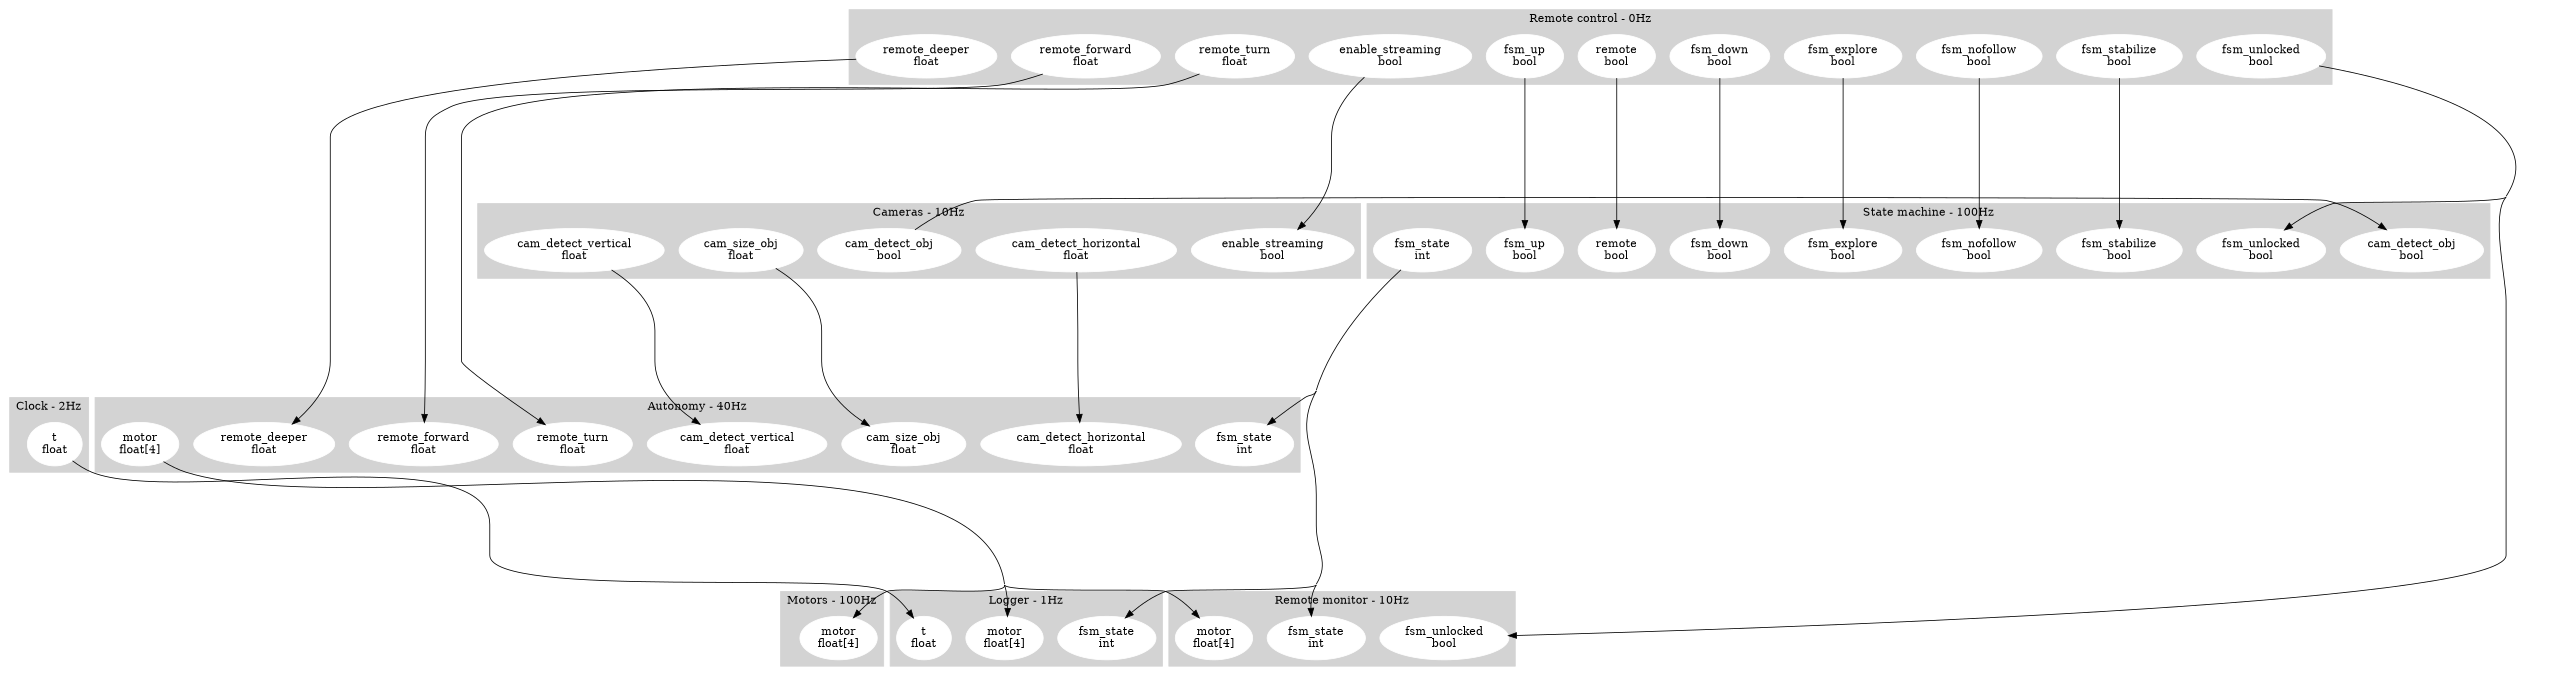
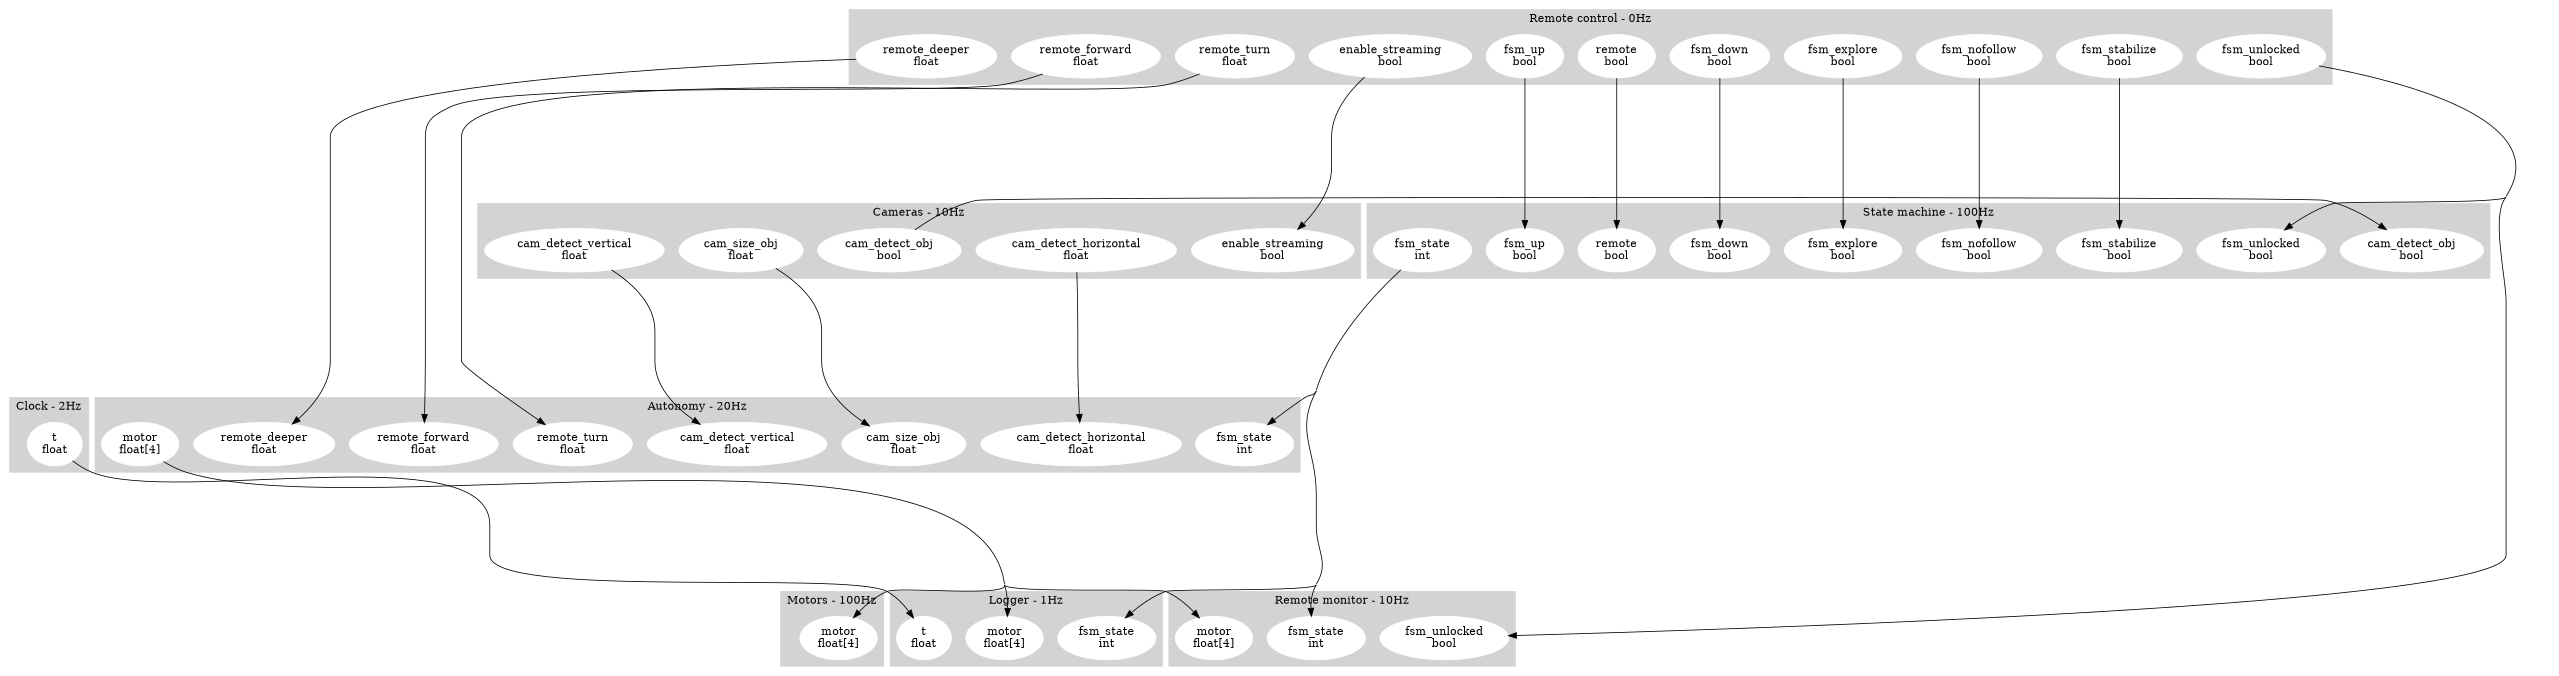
cluster "Autonomy - 40Hz": label "Autonomy - 40Hz" -> "Autonomy - 20Hz"
